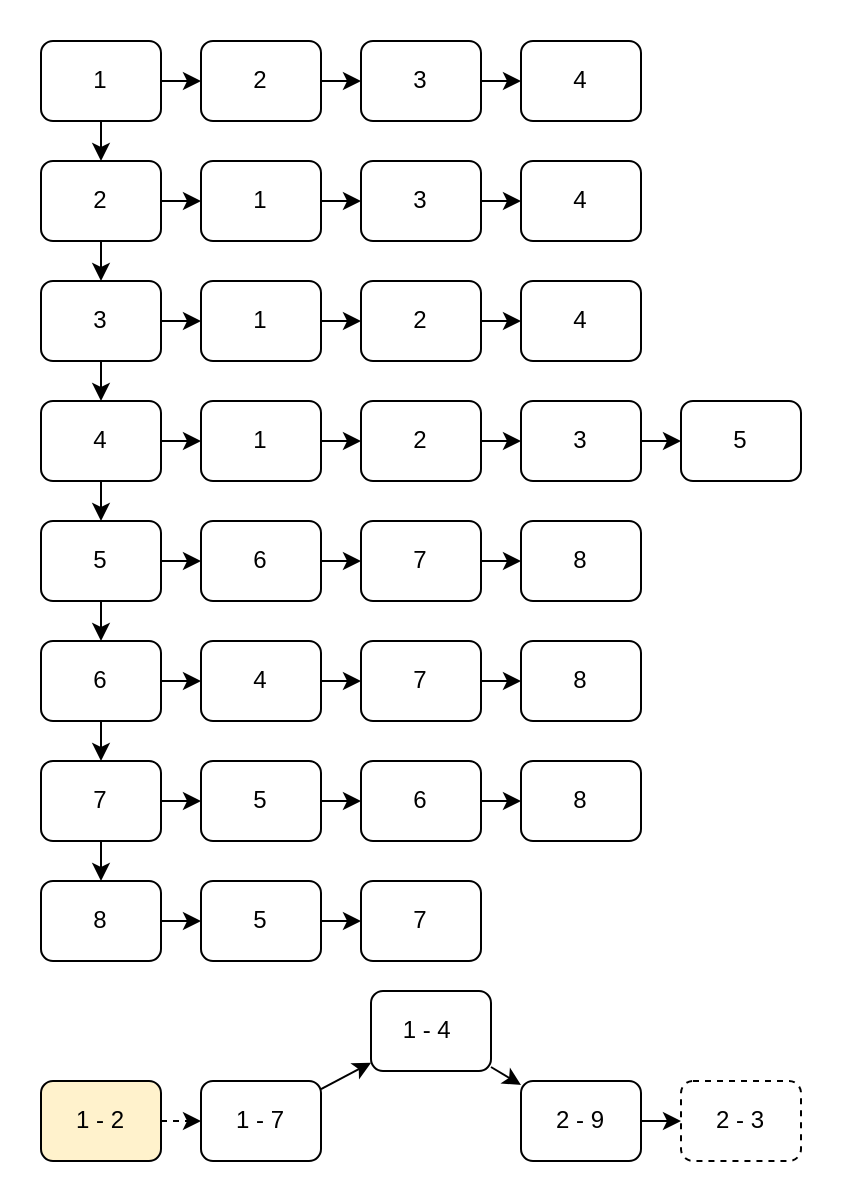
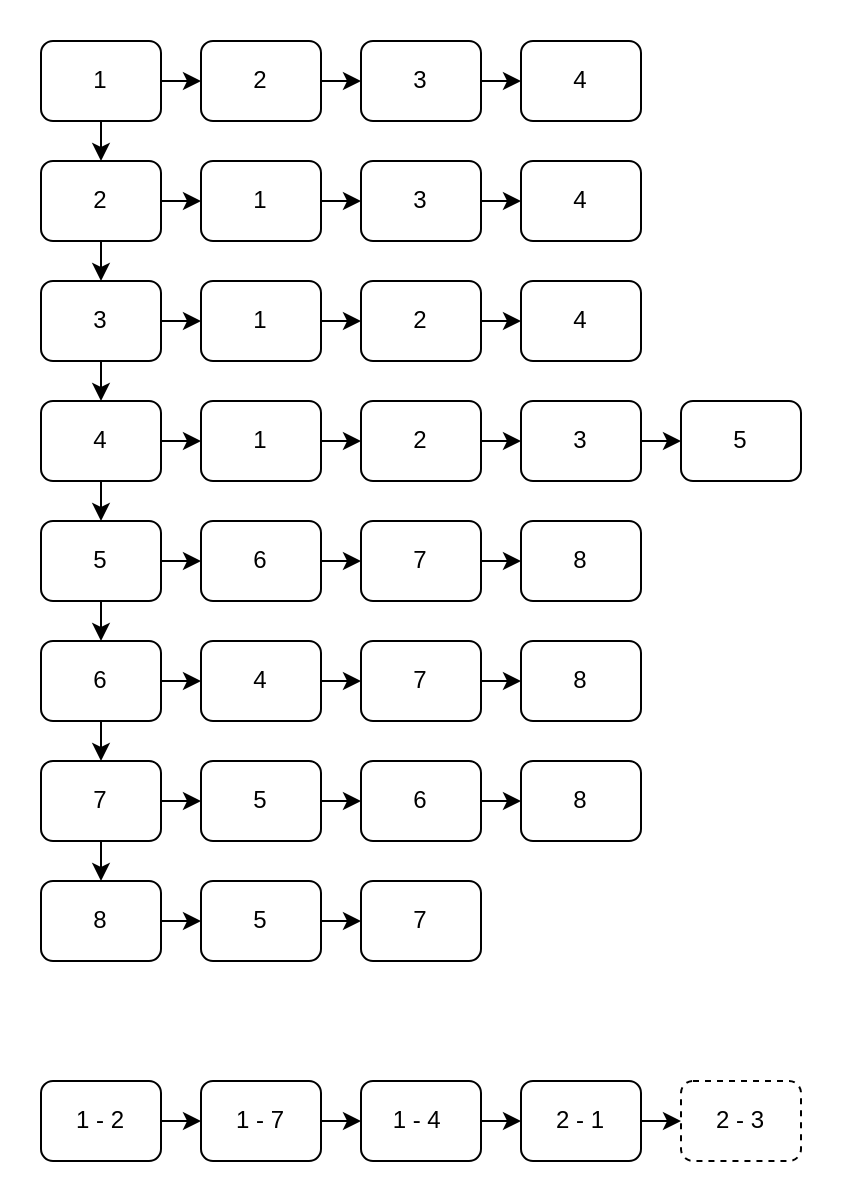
node "1 - 4": moved (431, 1031) -> (421, 1121)
node "1 - 2": fillcolor #fff2cc -> #ffffff
edge "1 - 2" -> "1 - 7": style dashed -> solid
node "2 - 9": label "2 - 9" -> "2 - 1"
